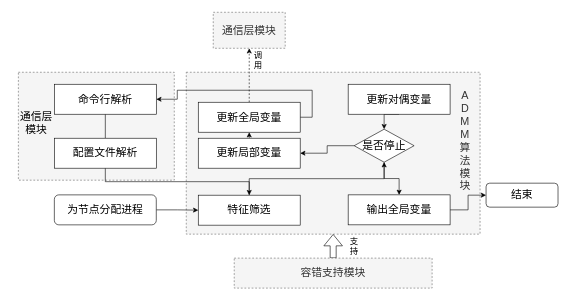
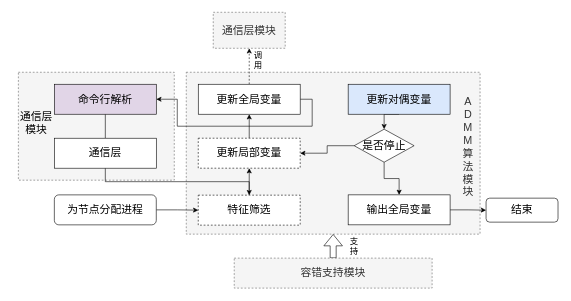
node "命令行解析": fillcolor #ffffff -> #e1d5e7
node "更新对偶变量": fillcolor #ffffff -> #dae8fc
node "更新全局变量": moved (249, 117) -> (249, 99)
node "A D M M 算 法 模 块": moved (465, 141) -> (468, 147)
node "配置文件解析": label "配置文件解析" -> "通信层"
node "更新局部变量": style solid -> dashed
edge "特征筛选" -> "是否停止": now "特征筛选" -> "更新局部变量"
node "结束": moved (522, 195) -> (522, 210)
node "特征筛选": style solid -> dashed
